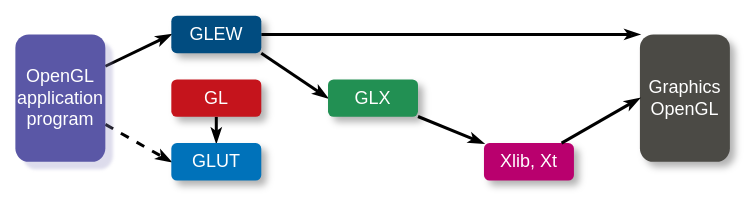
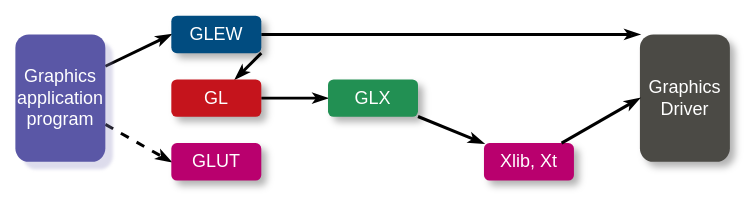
edge "GLEW" -> "GLX": now "GLEW" -> "GL"
node "OpenGL application program": label "OpenGL application program" -> "Graphics application program"
node "Graphics OpenGL": label "Graphics OpenGL" -> "Graphics Driver"
edge "GL" -> "GLUT": now "GL" -> "GLX"
node "GLUT": fillcolor #0072ba -> #b9006e
